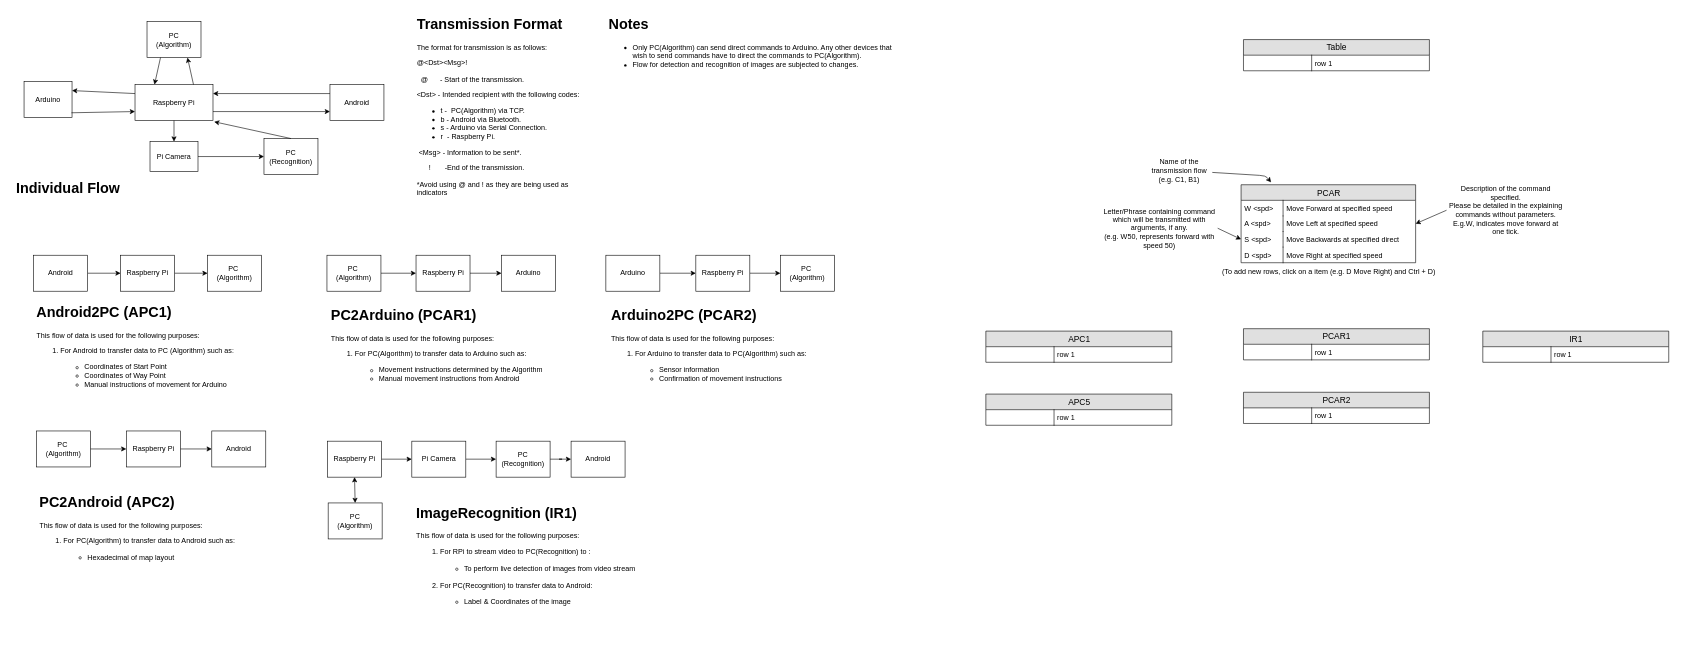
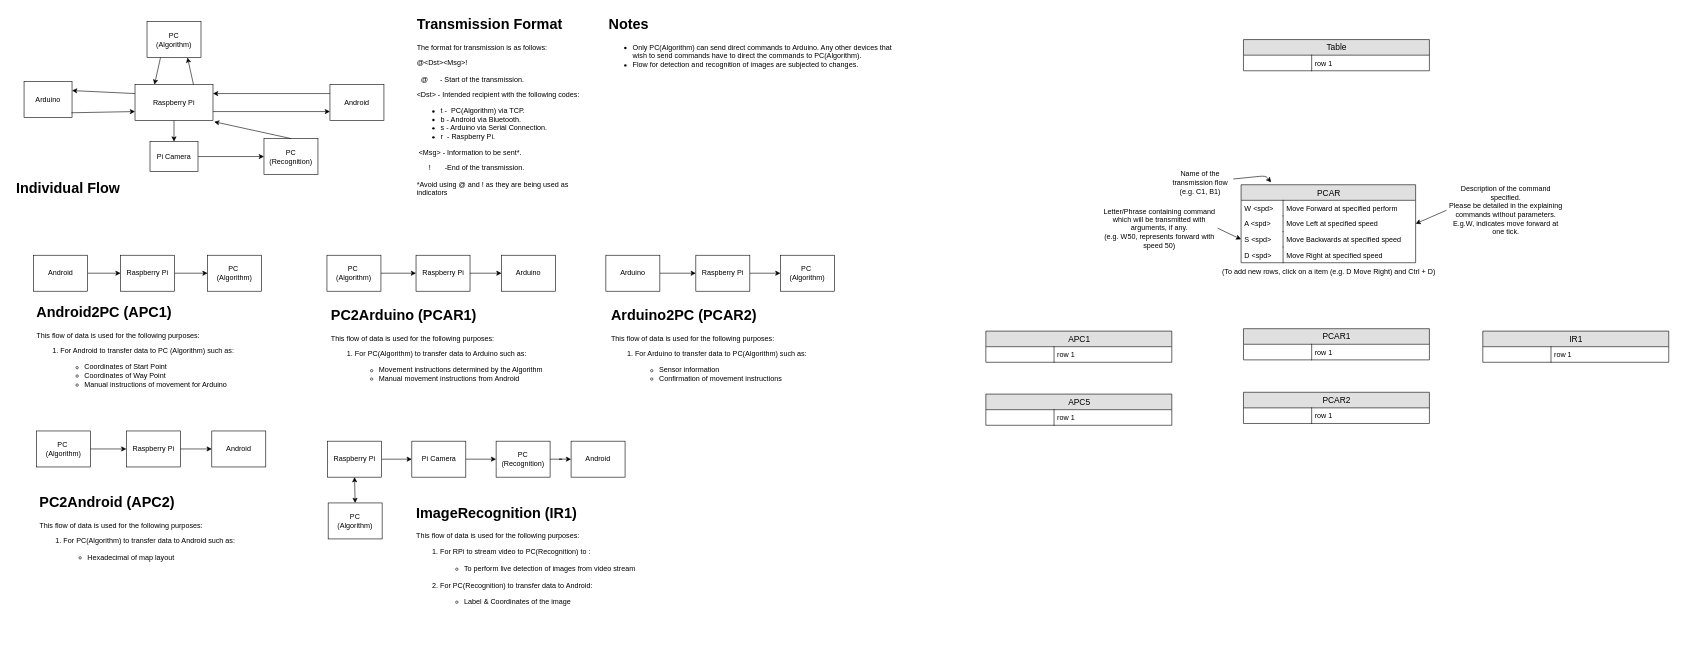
node "Name of the transmission flow (e.g. C1, B1)": moved (1179, 170) -> (1200, 182)
node "Move Forward at specified speed": label "Move Forward at specified speed" -> "Move Forward at specified perform"
node "Move Backwards at specified direct": label "Move Backwards at specified direct" -> "Move Backwards at specified speed"
